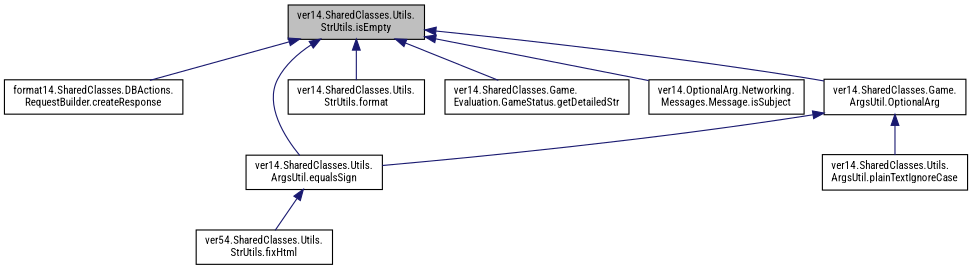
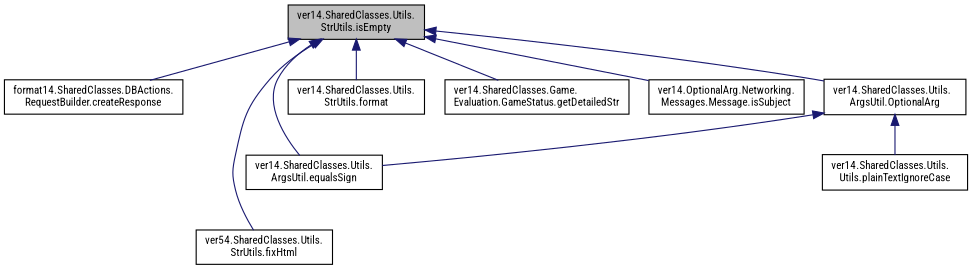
node "ver14.SharedClasses.Game. ArgsUtil.OptionalArg": label "ver14.SharedClasses.Game. ArgsUtil.OptionalArg" -> "ver14.SharedClasses.Utils. ArgsUtil.OptionalArg"
node "ver14.SharedClasses.Utils. ArgsUtil.plainTextIgnoreCase": label "ver14.SharedClasses.Utils. ArgsUtil.plainTextIgnoreCase" -> "ver14.SharedClasses.Utils. Utils.plainTextIgnoreCase"
edge "ver54.SharedClasses.Utils. StrUtils.fixHtml" -> "ver14.SharedClasses.Utils. ArgsUtil.equalsSign": now "ver54.SharedClasses.Utils. StrUtils.fixHtml" -> "ver14.SharedClasses.Utils. StrUtils.isEmpty"
